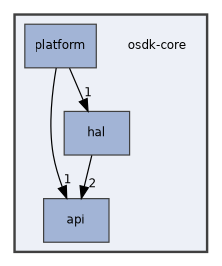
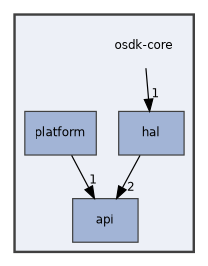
edge "platform" -> "hal": now "osdk-core" -> "hal"
